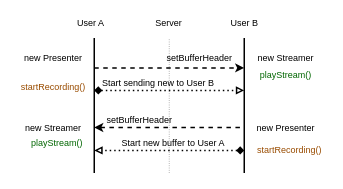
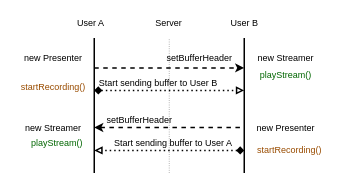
node "Start sending new to User B": label "Start sending new to User B" -> "Start sending buffer to User B"
node "Start new buffer to User A": label "Start new buffer to User A" -> "Start sending buffer to User A"
